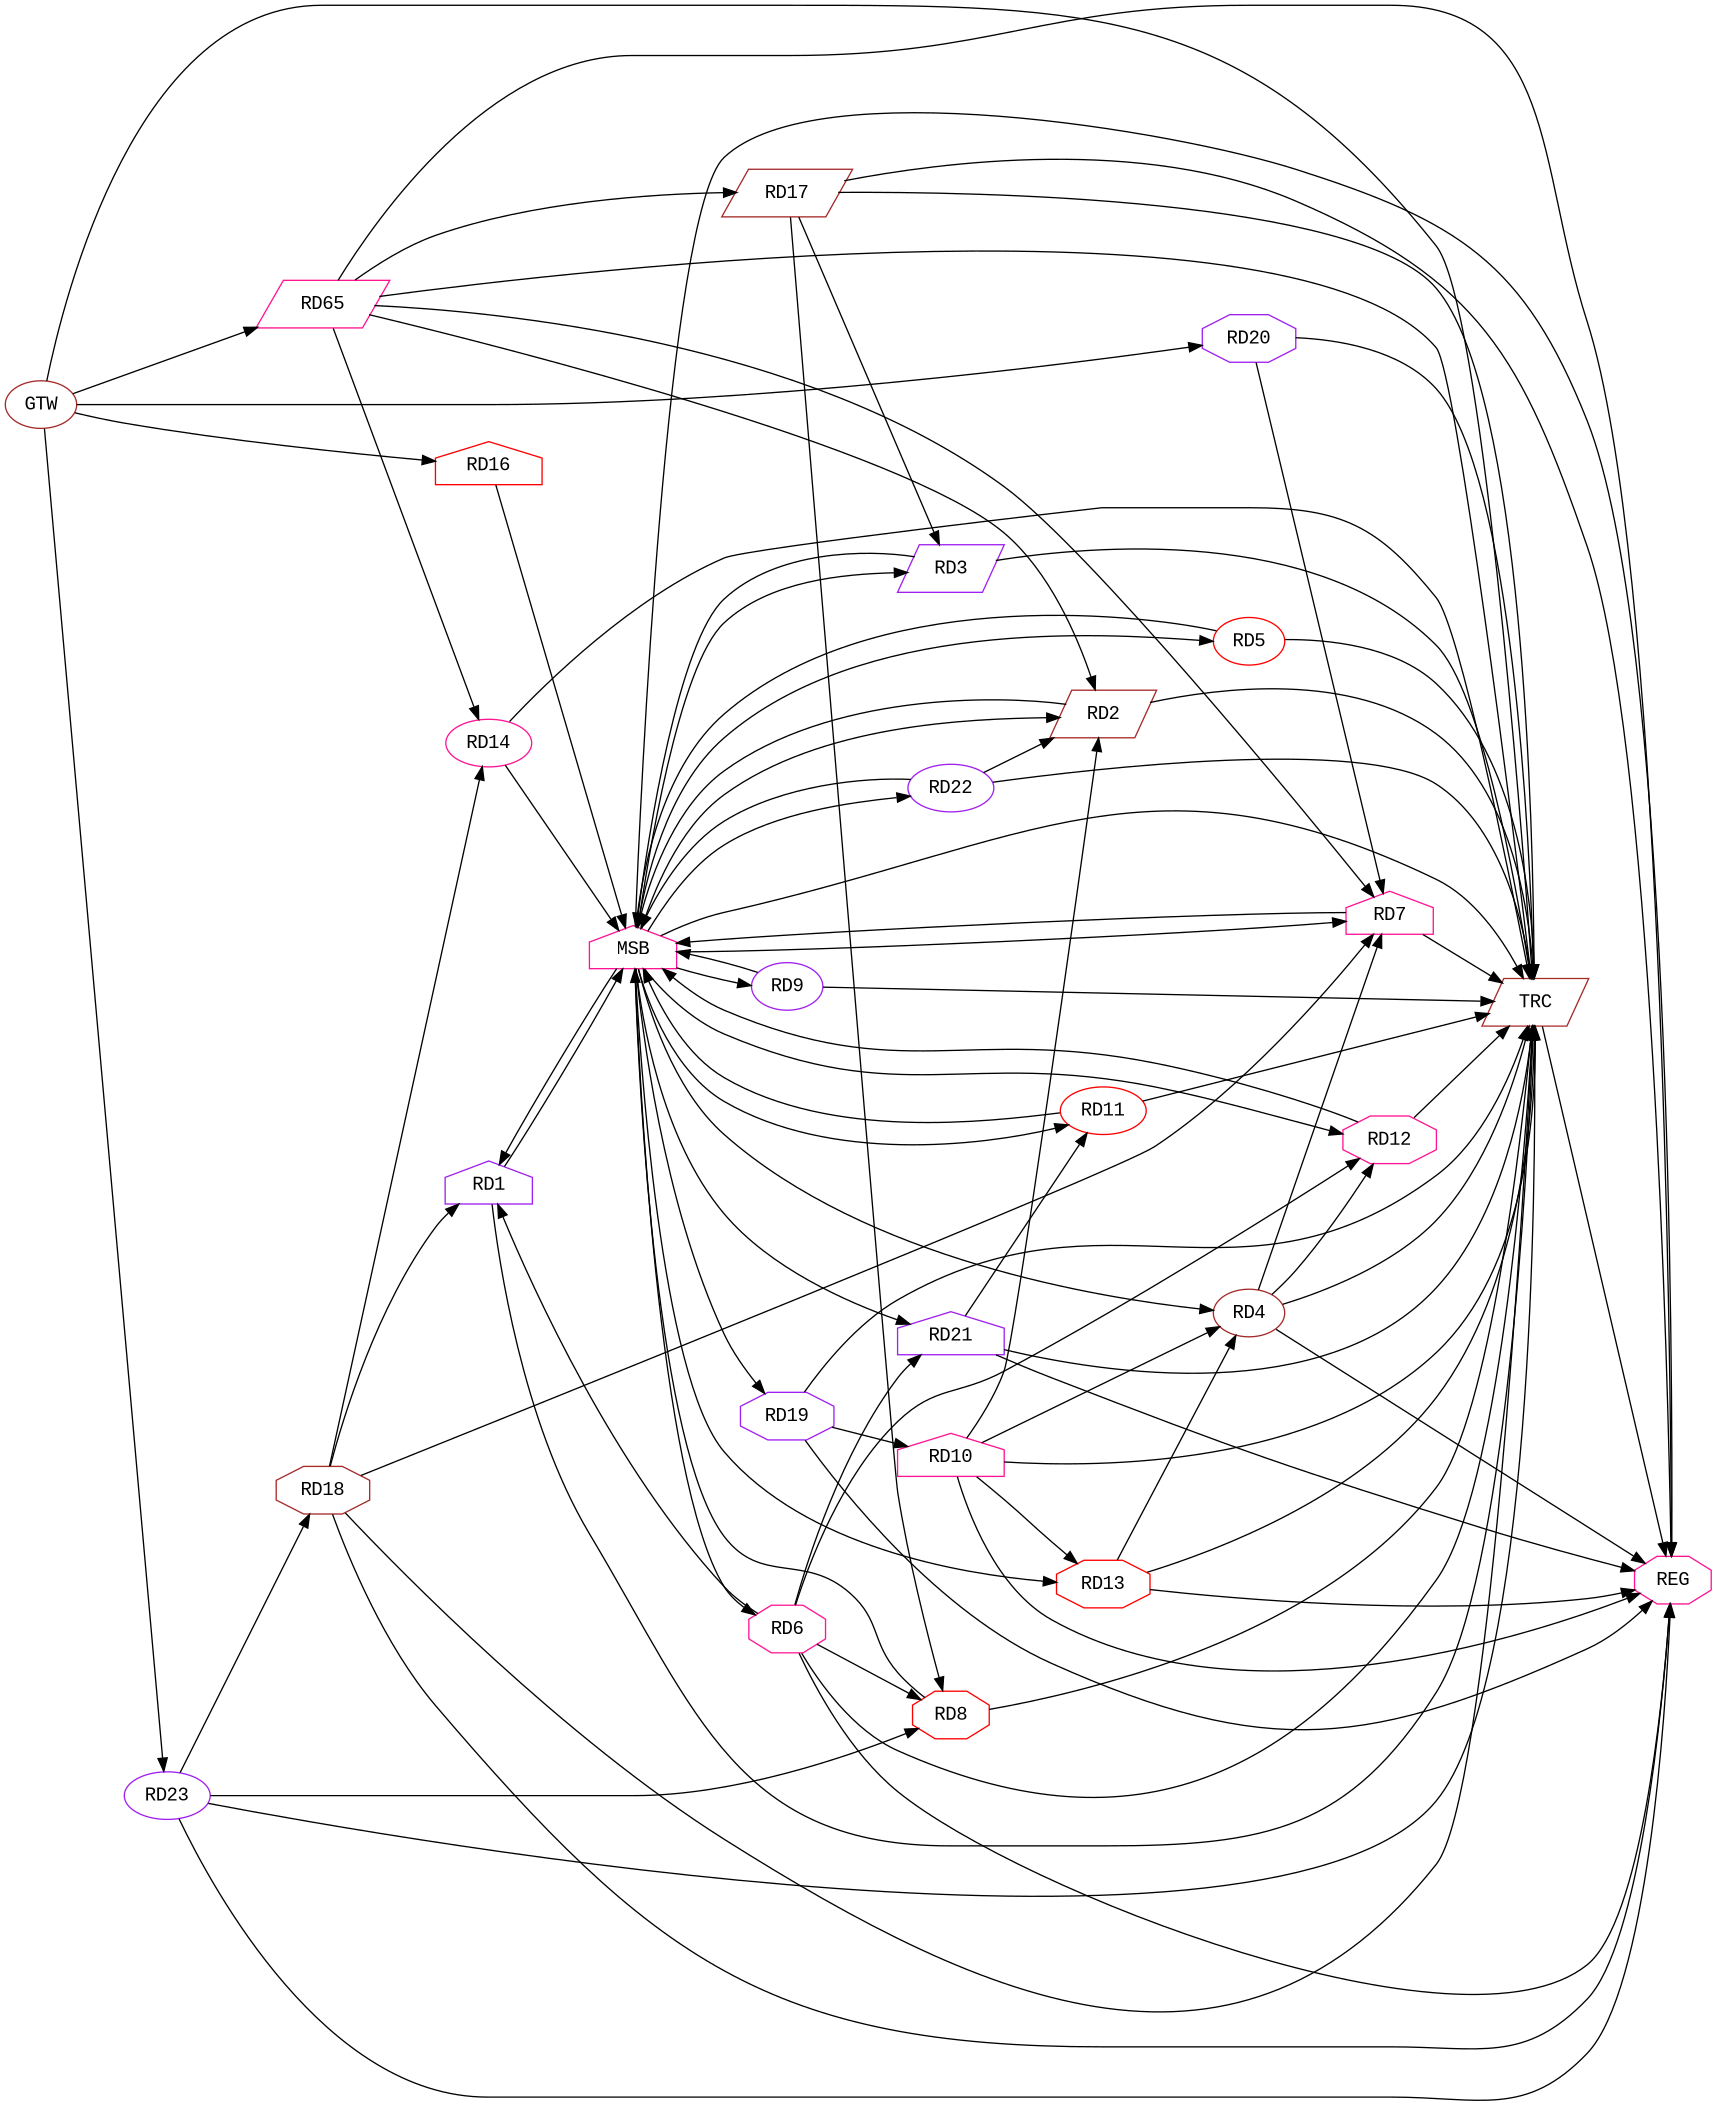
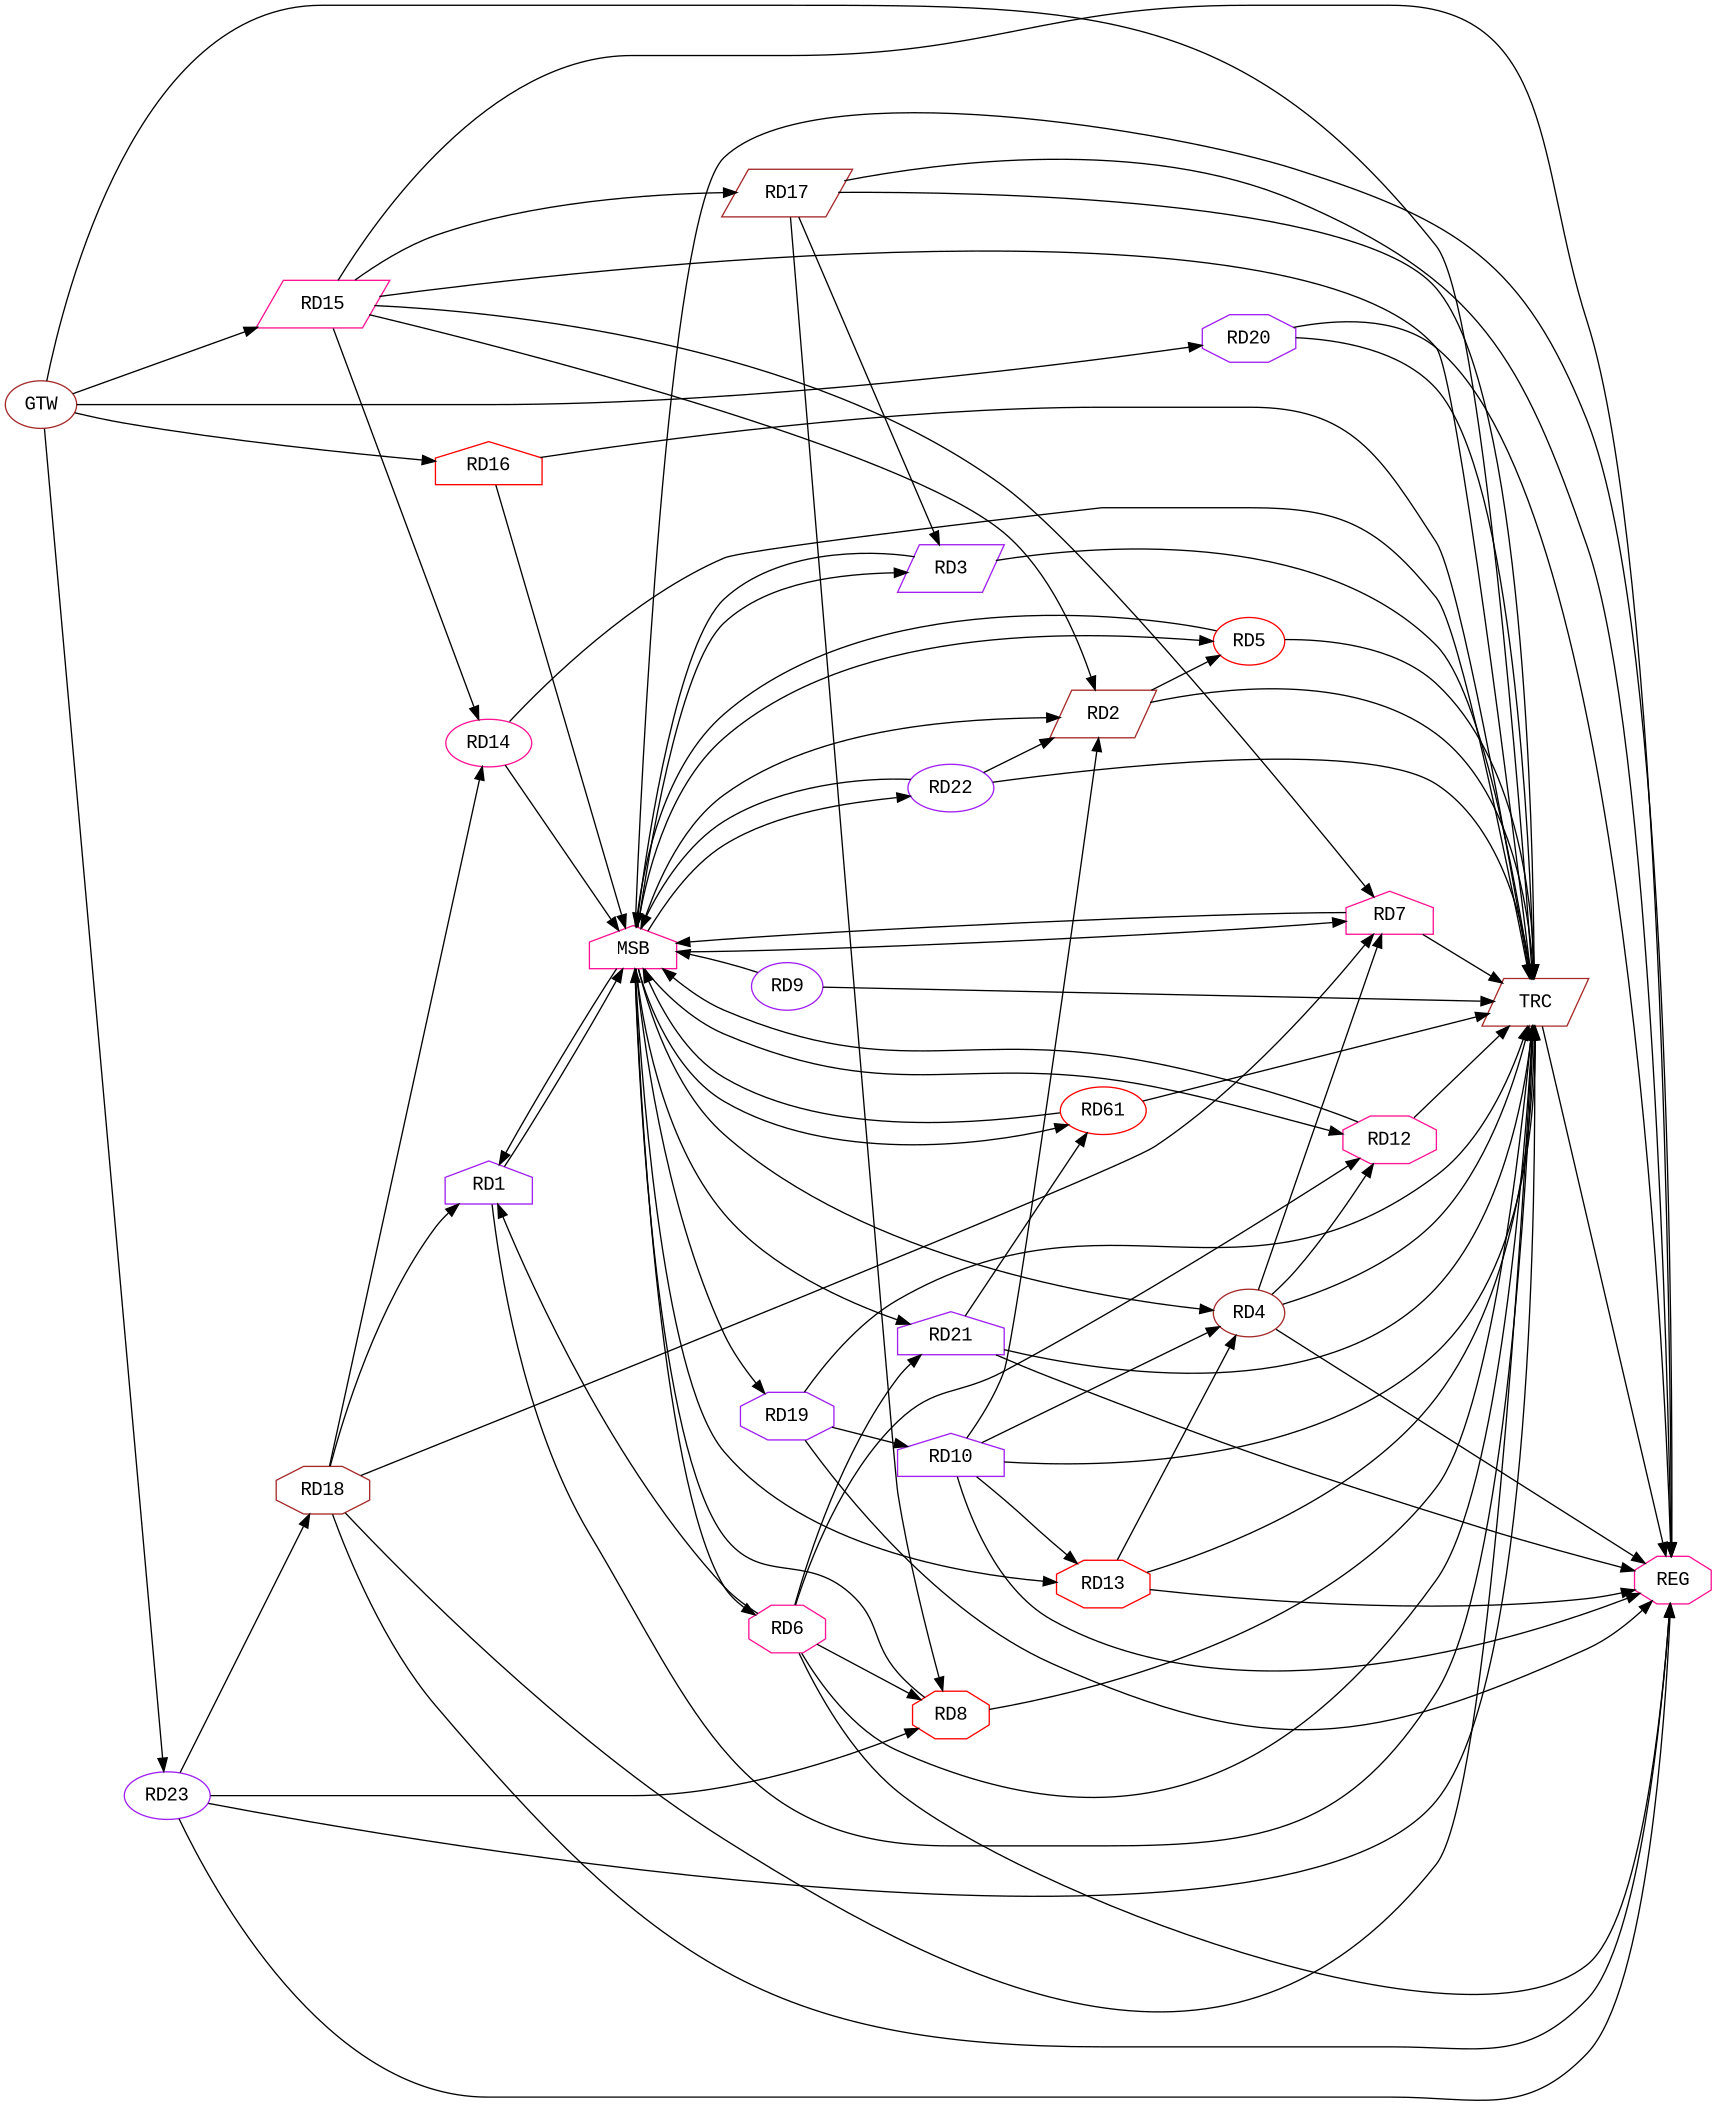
node "RD65": label "RD65" -> "RD15"
edge "RD20" -> "RD7": now "RD20" -> "REG"
edge "RD2" -> "MSB": now "RD2" -> "RD5"
edge "MSB" -> "TRC": now "RD16" -> "TRC"
edge "MSB" -> "RD9": removed
node "RD11": label "RD11" -> "RD61"
node "RD10": color deeppink -> purple
